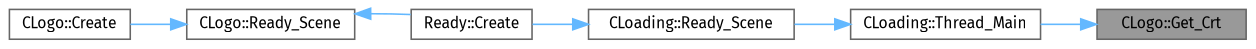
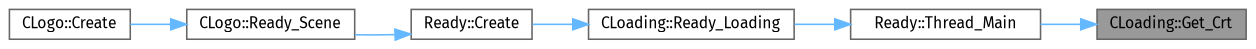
edge "Ready::Create" -> "CLogo::Ready_Scene": reversed
node "CLoading::Ready_Scene": label "CLoading::Ready_Scene" -> "CLoading::Ready_Loading"
node "CLoading::Thread_Main": label "CLoading::Thread_Main" -> "Ready::Thread_Main"
node "CLogo::Get_Crt": label "CLogo::Get_Crt" -> "CLoading::Get_Crt"
